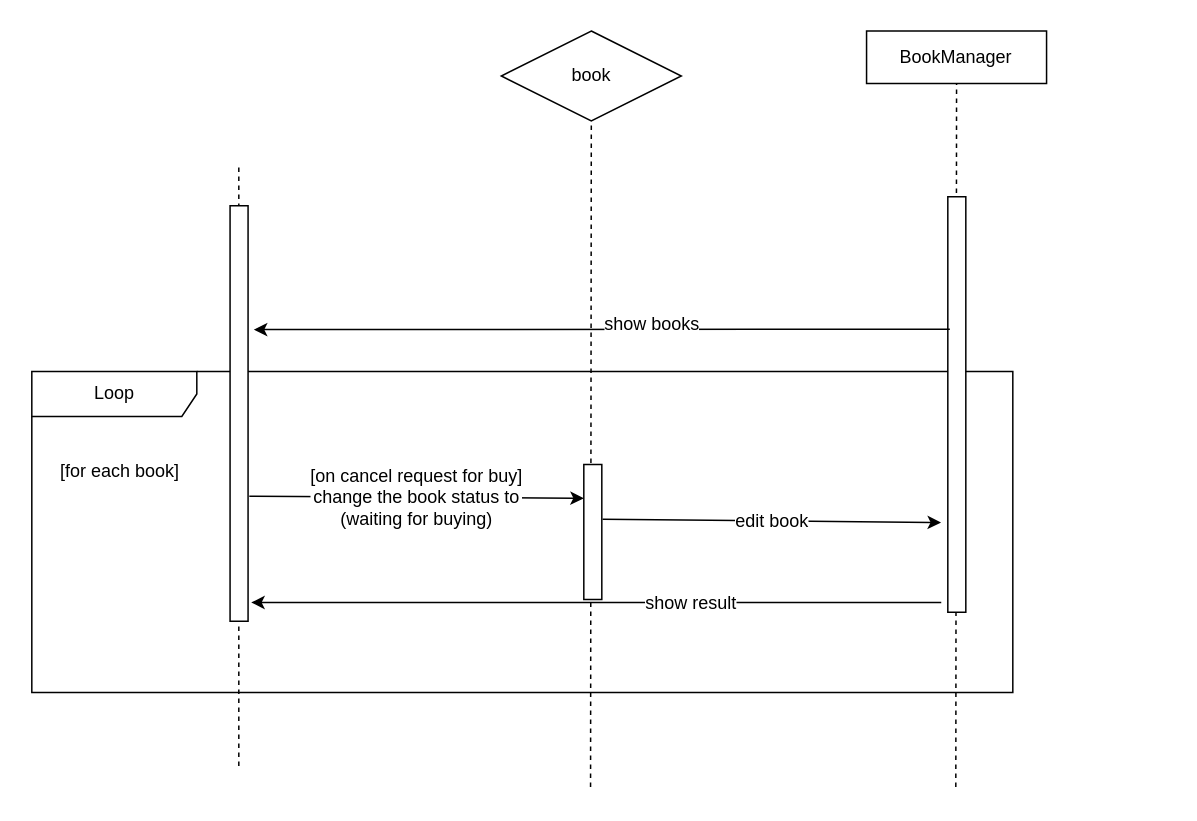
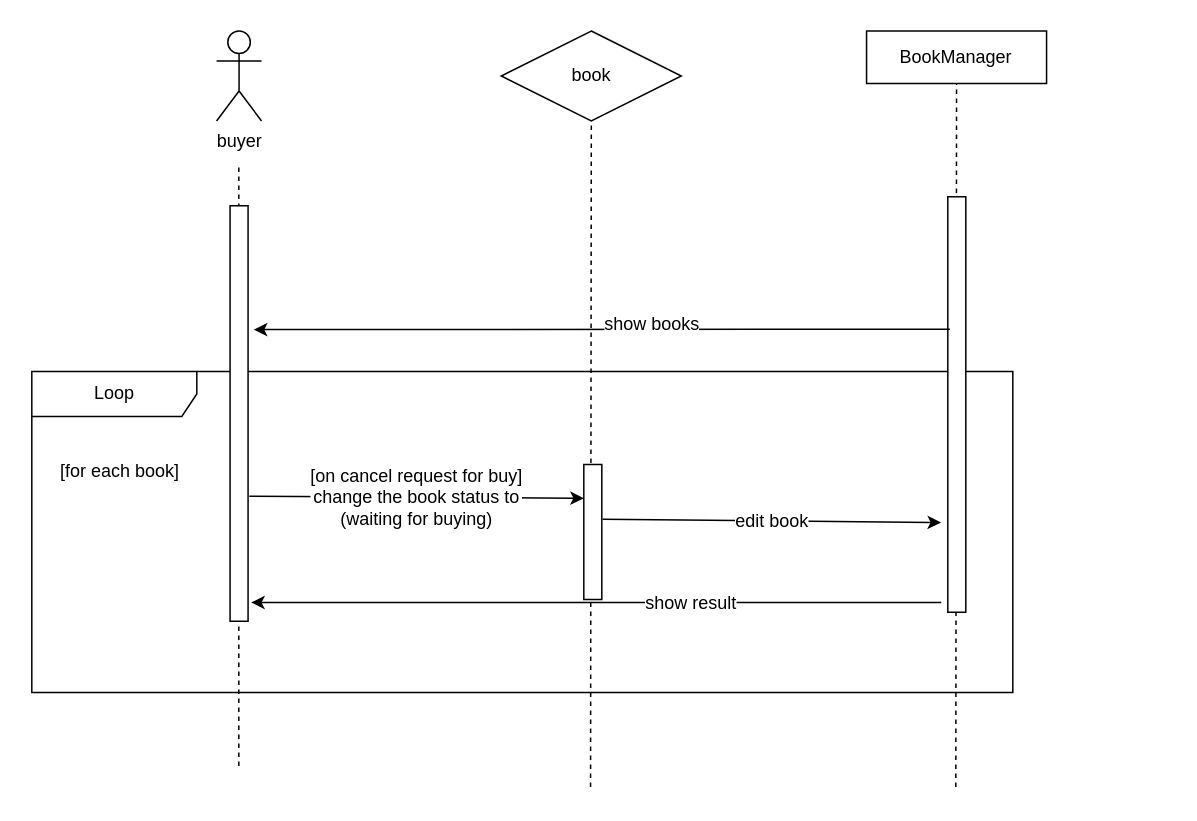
node "buyer": added
